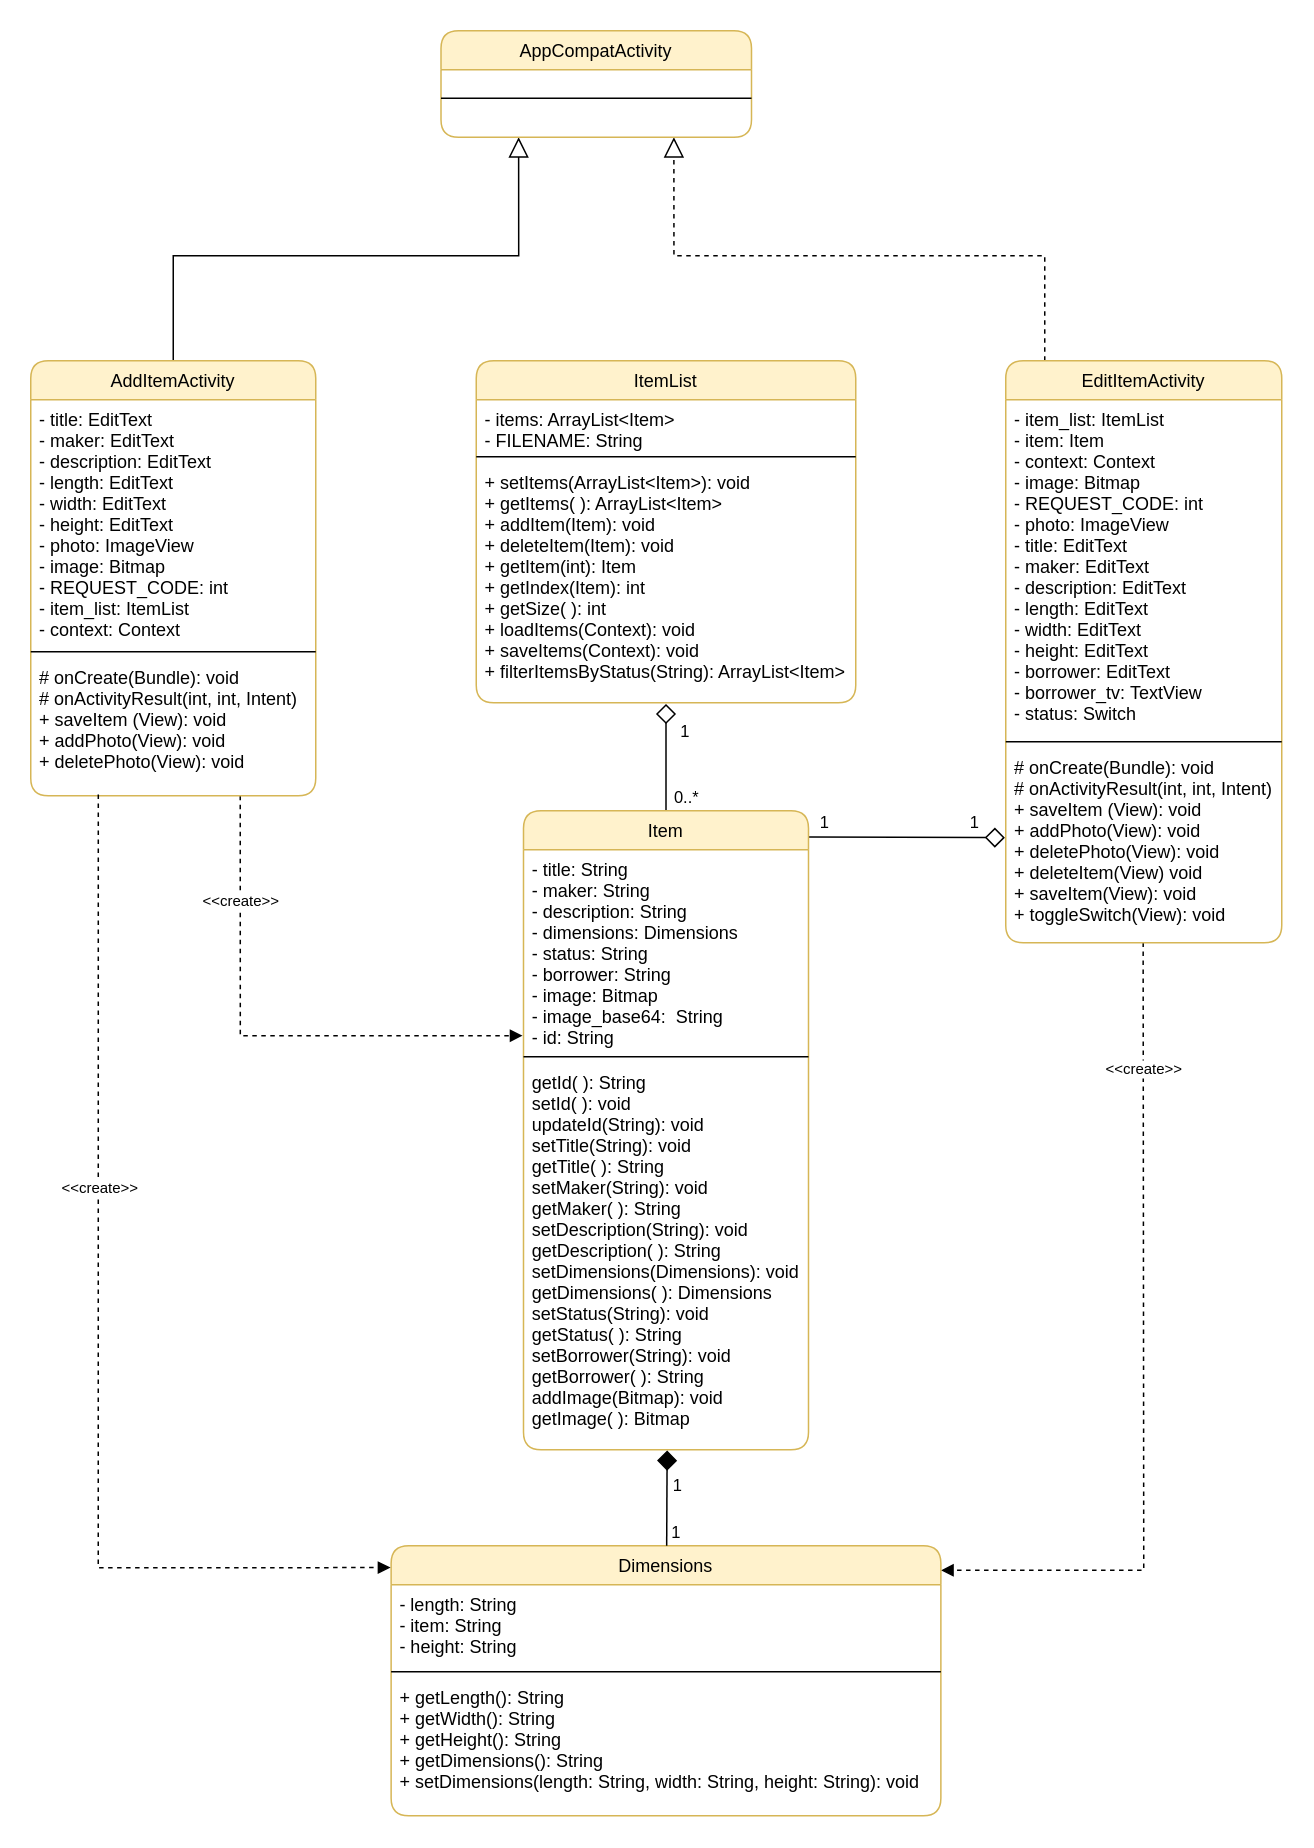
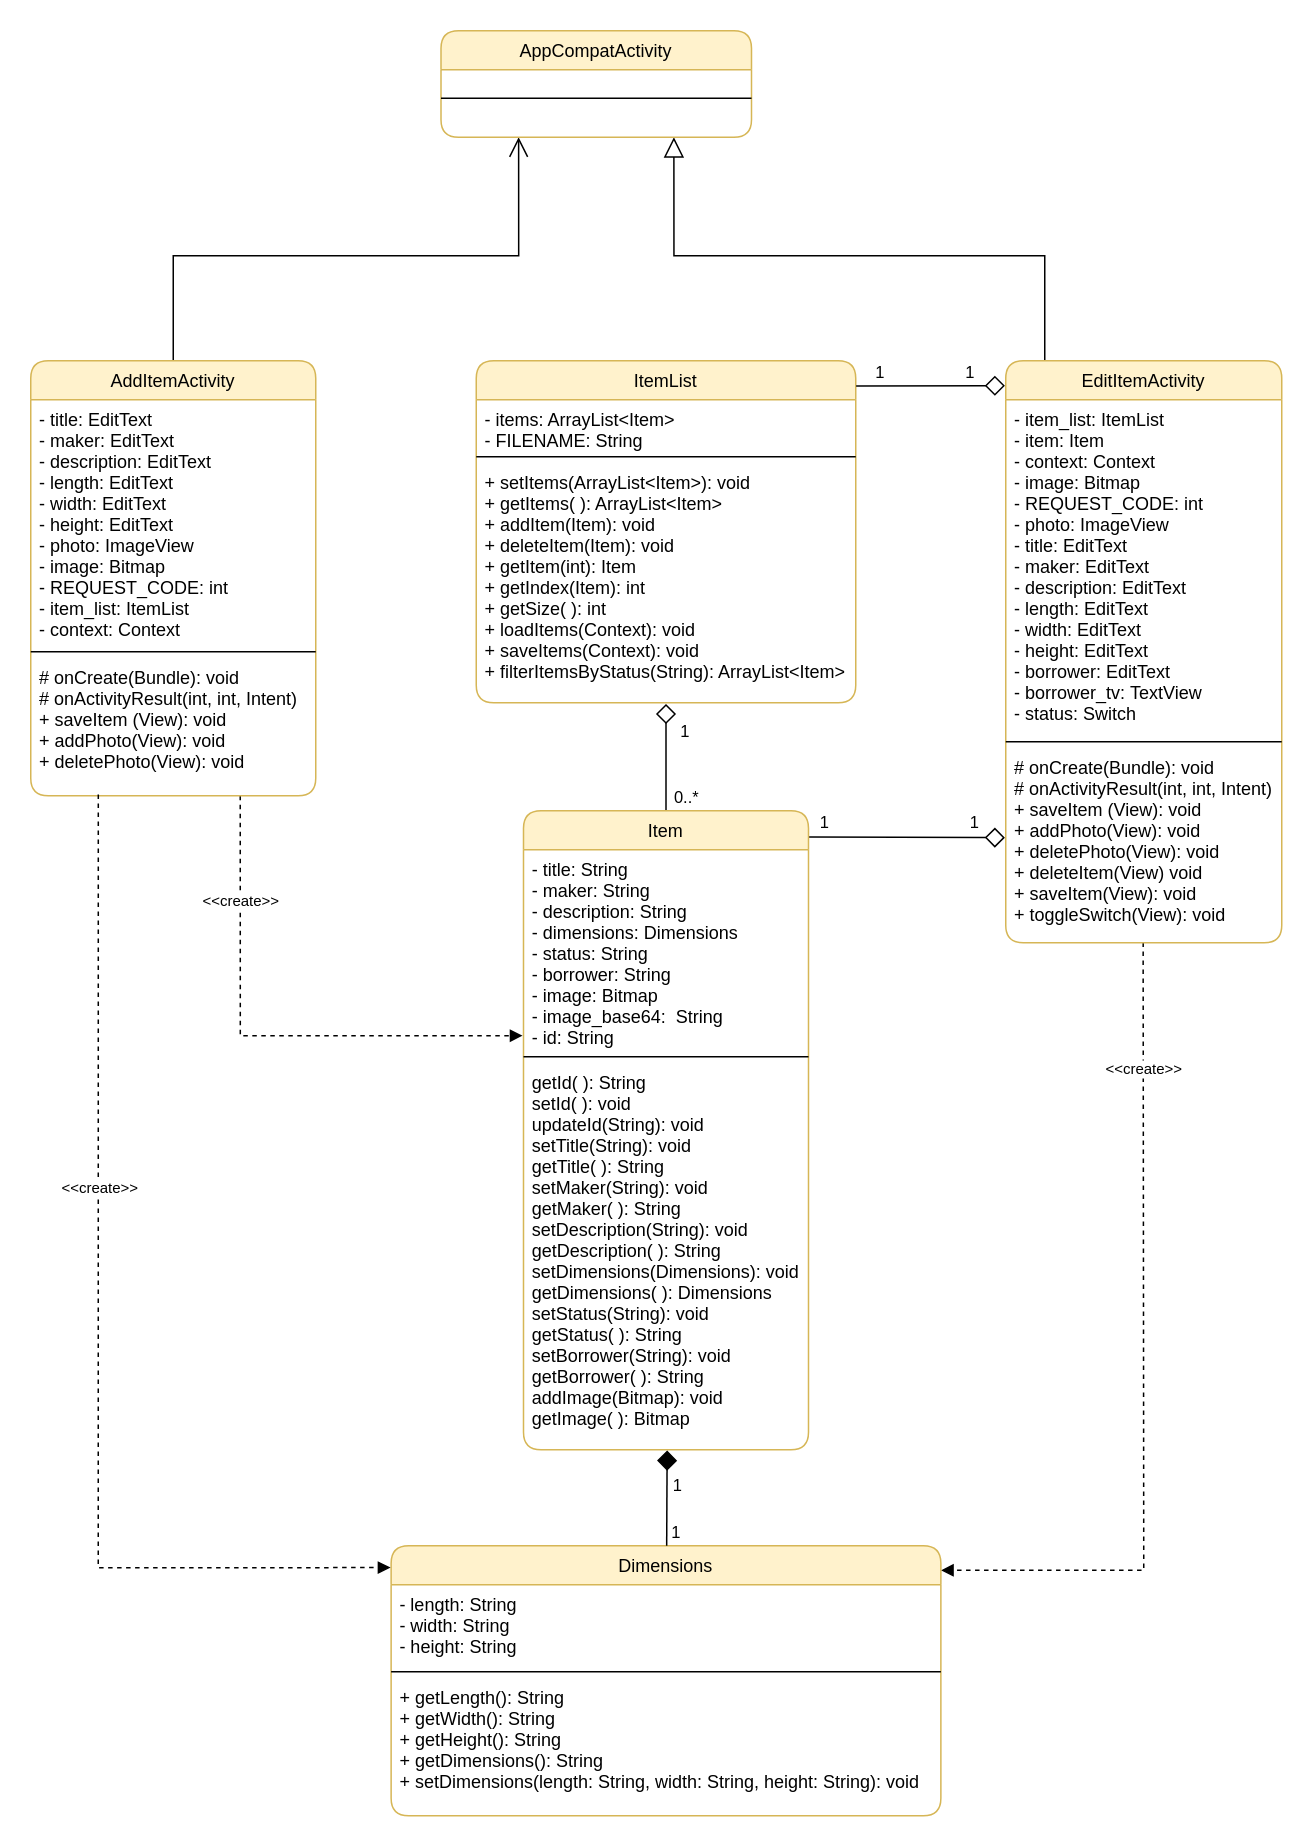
edge "AddItemActivity" -> "AppCompatActivity": arrowhead block -> open
edge "EditItemActivity" -> "AppCompatActivity": style dashed -> solid
edge "ItemList" -> "EditItemActivity": added, labels "1", "1"
node "- length: String - item: String - height: String": label "- length: String - item: String - height: String" -> "- length: String - width: String - height: String"
